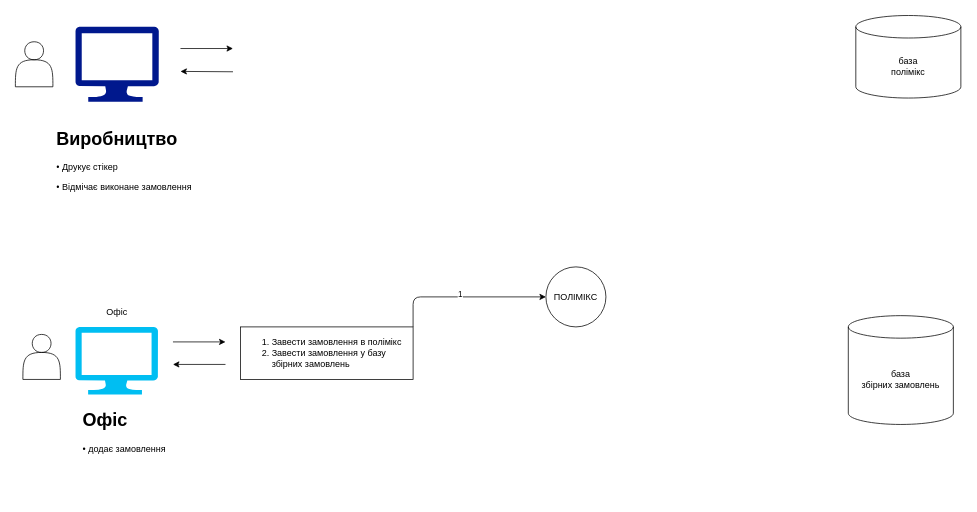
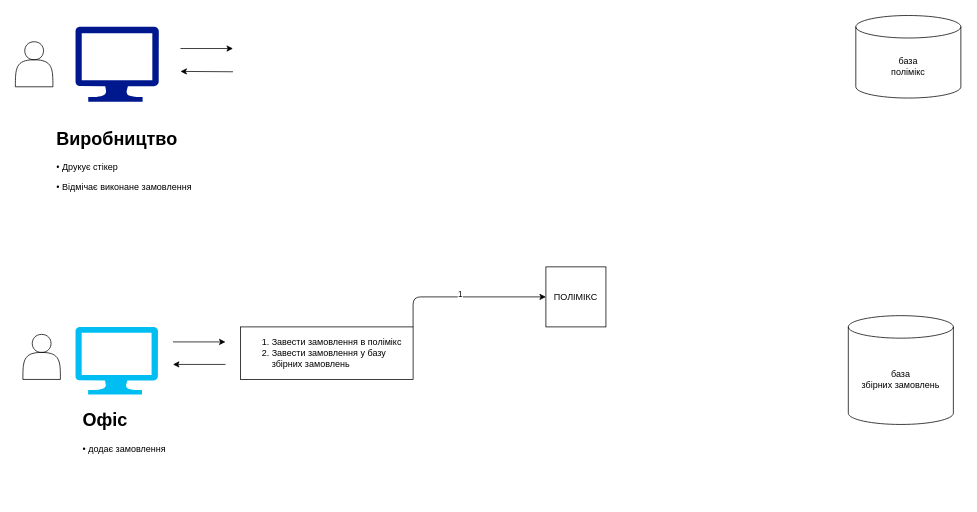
node "ПОЛІМІКС": shape ellipse -> rectangle
node "Офіс": removed
